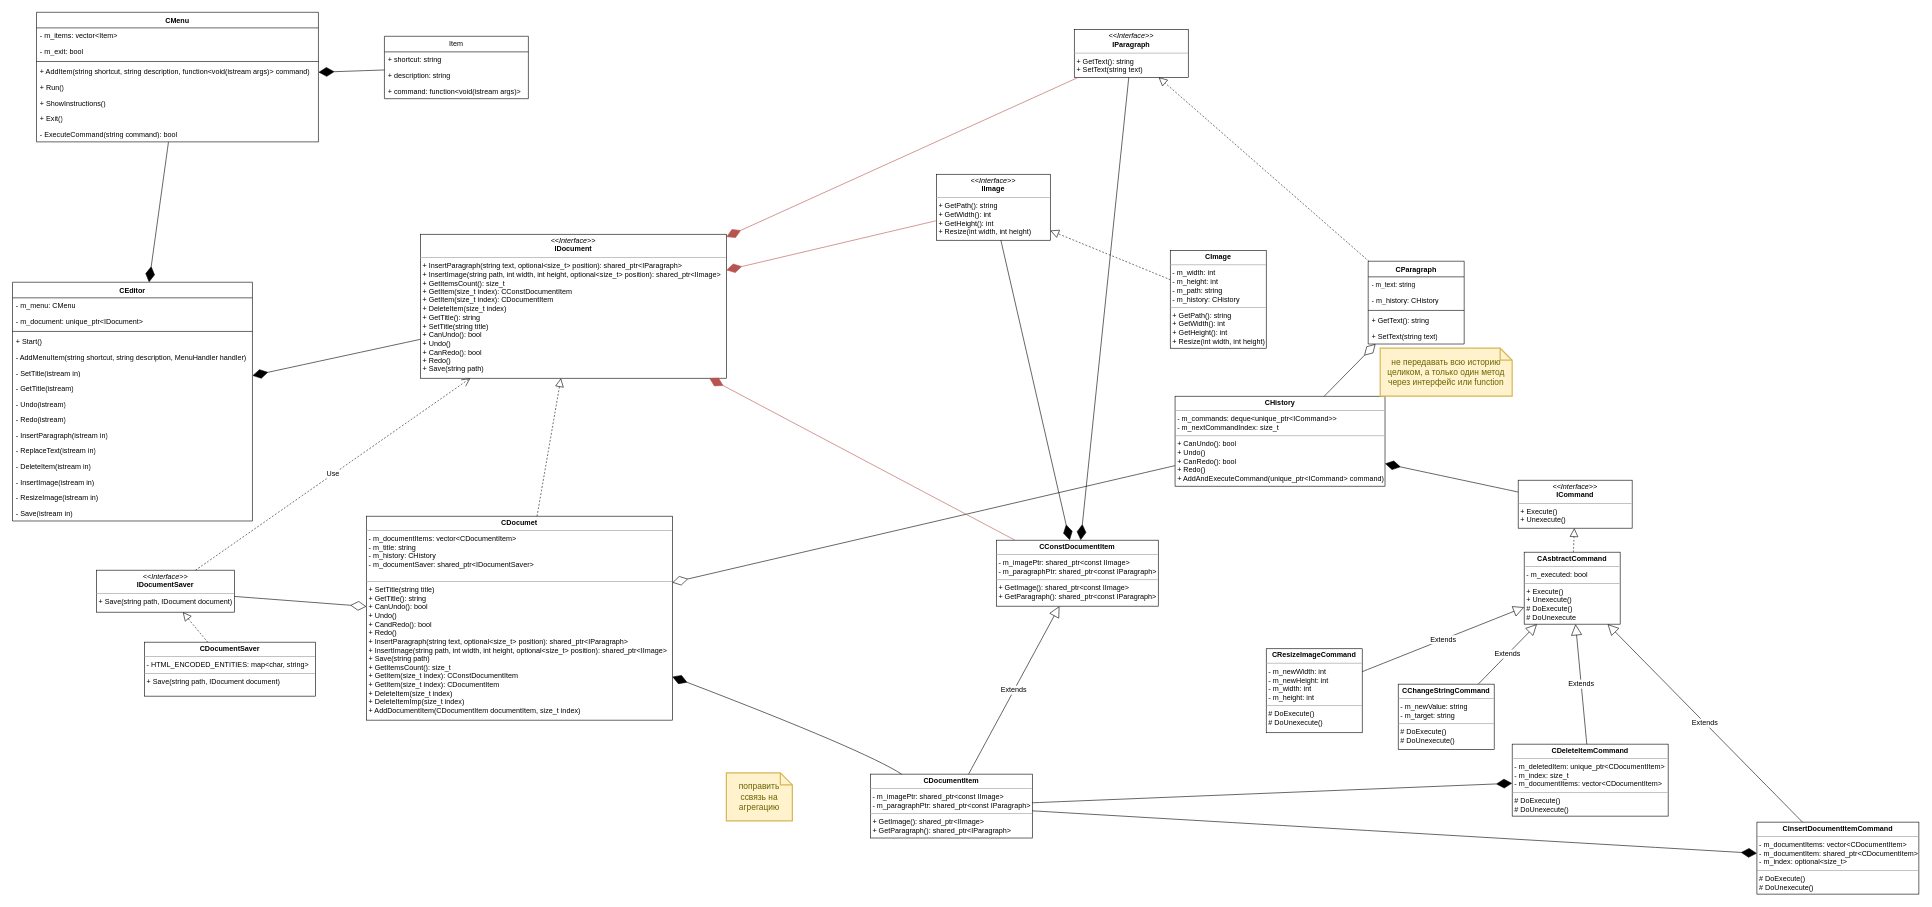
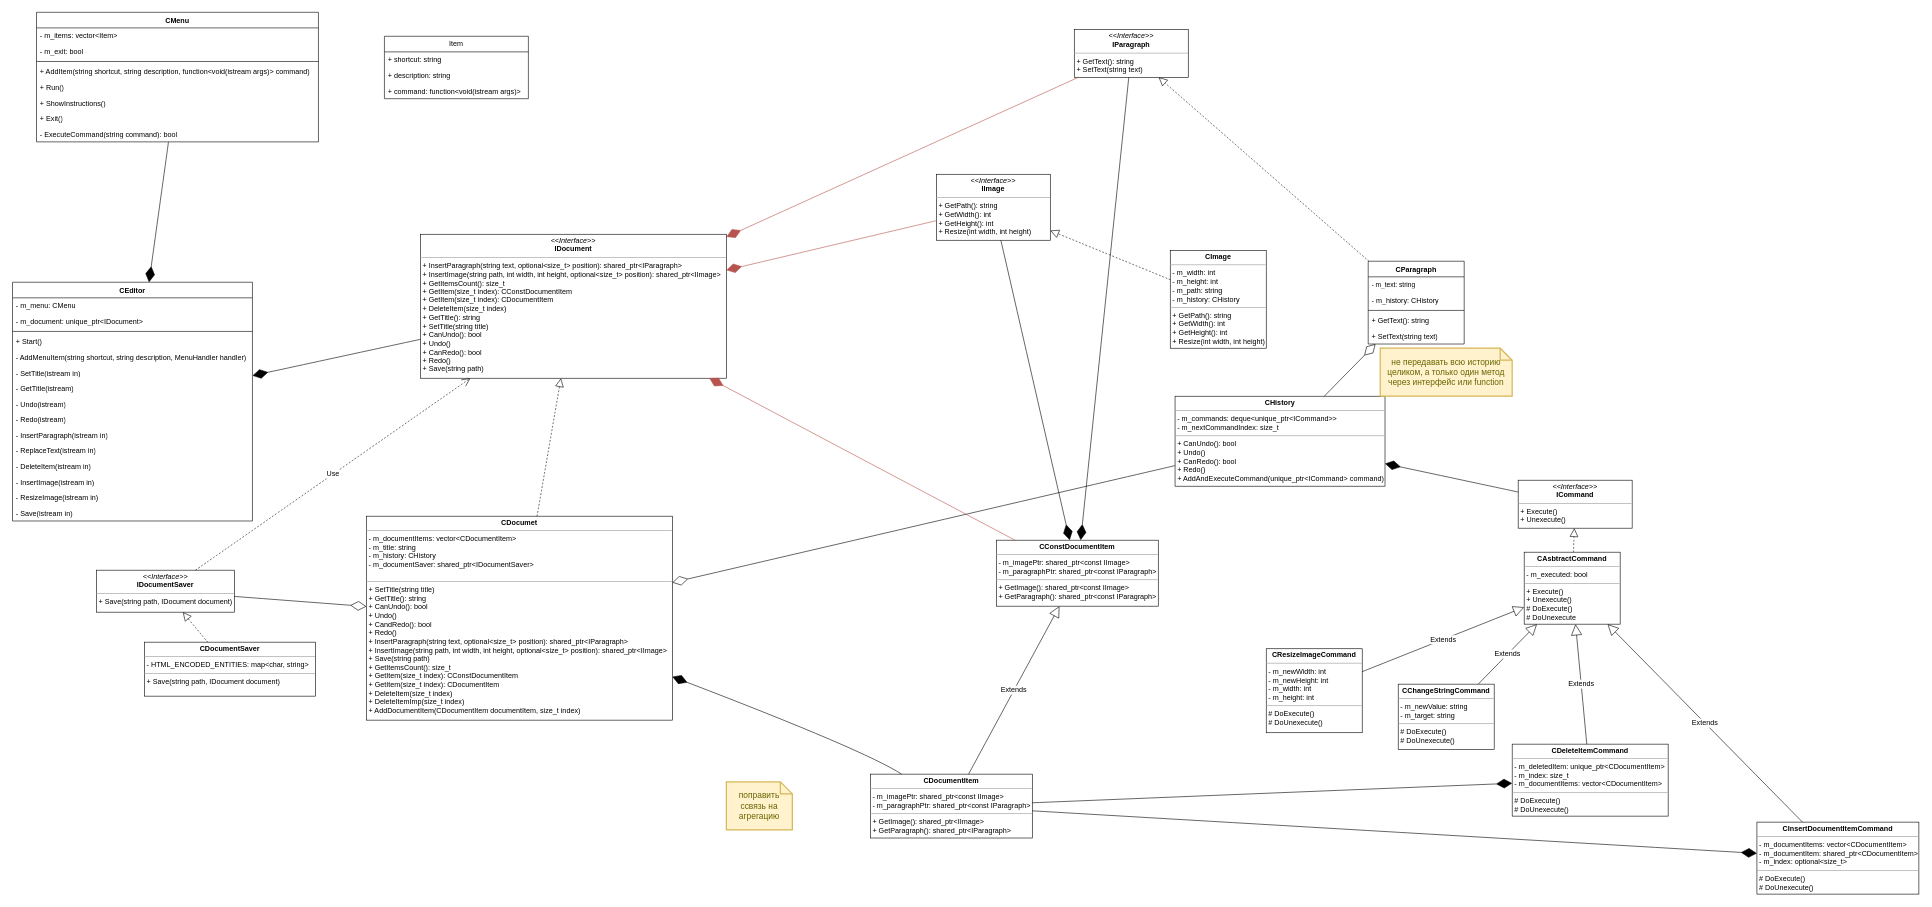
edge "Item" -> "CMenu": removed
node "поправить ссвязь на агрегацию": moved (759, 797) -> (759, 806)
